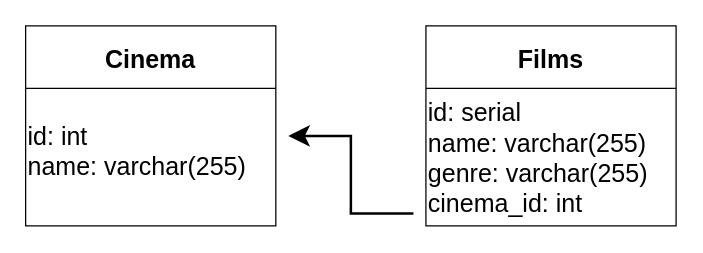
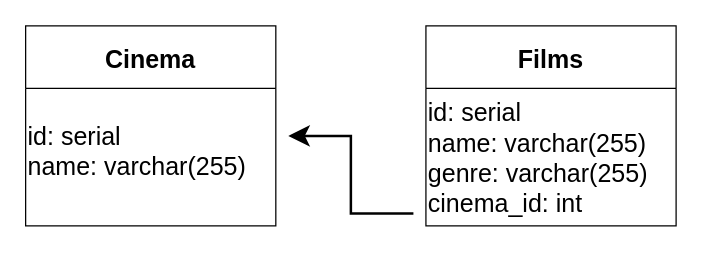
node "id: int name: varchar(255)": label "id: int name: varchar(255)" -> "id: serial name: varchar(255)"
